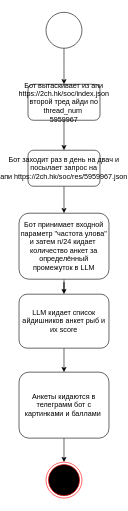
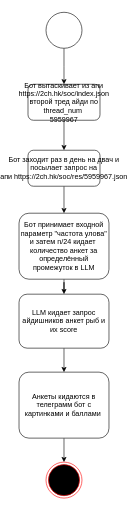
node "LLM кидает список айдишников анкет рыб и их score": label "LLM кидает список айдишников анкет рыб и их score" -> "LLM кидает запрос айдишников анкет рыб и их score"
